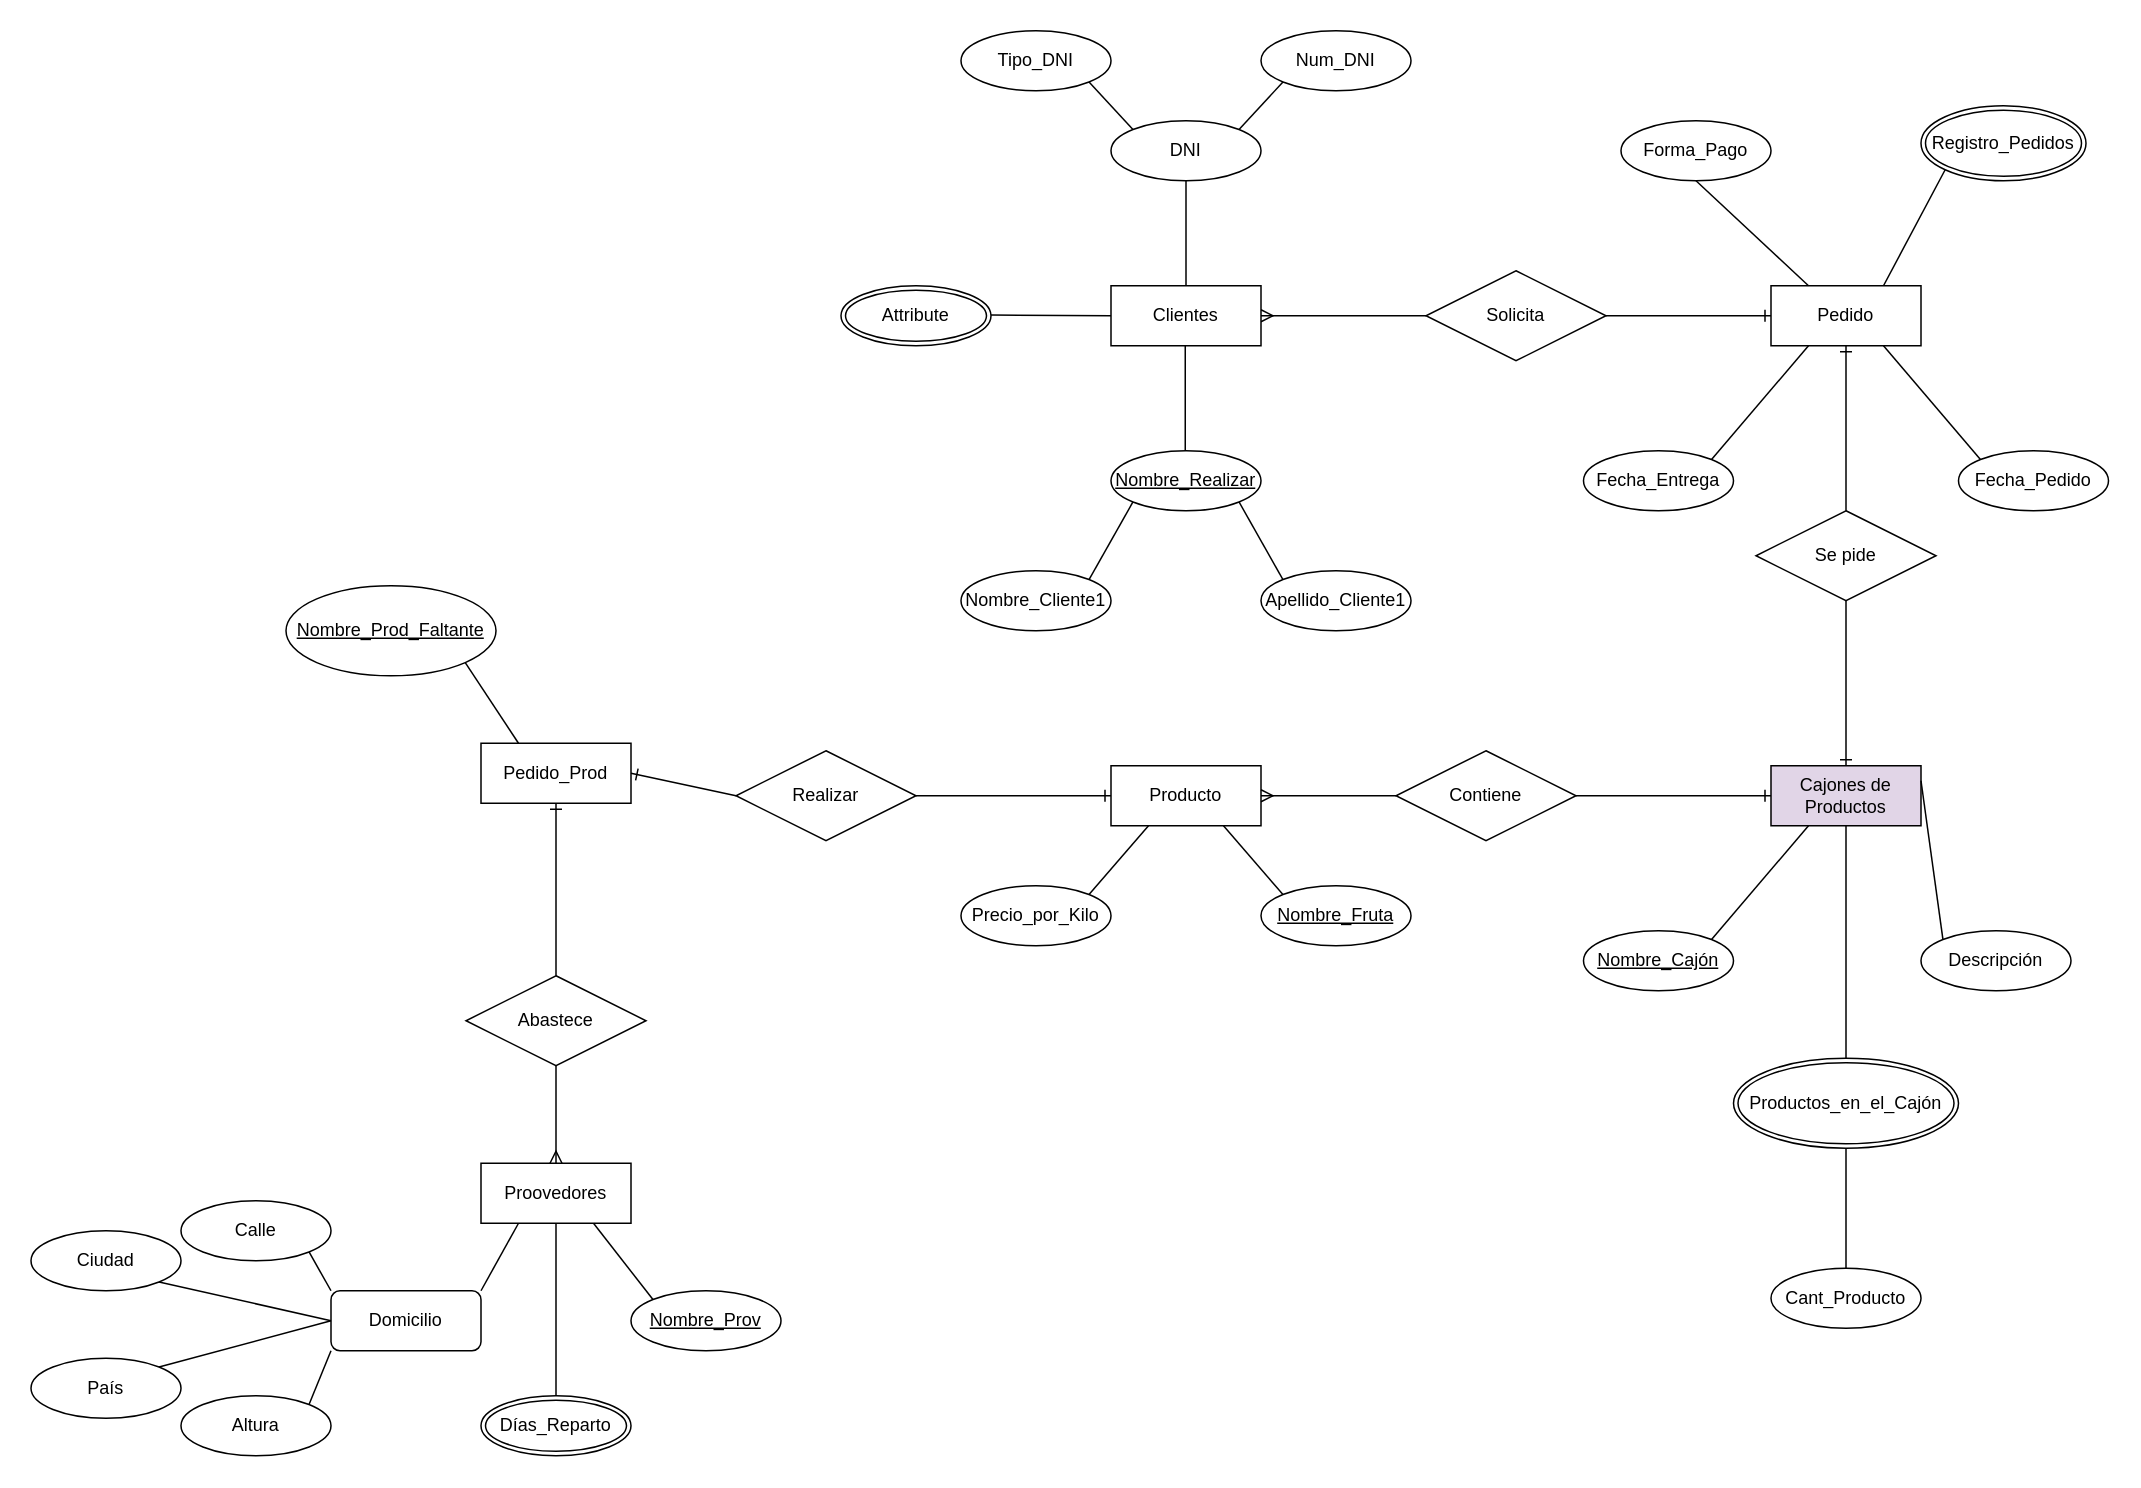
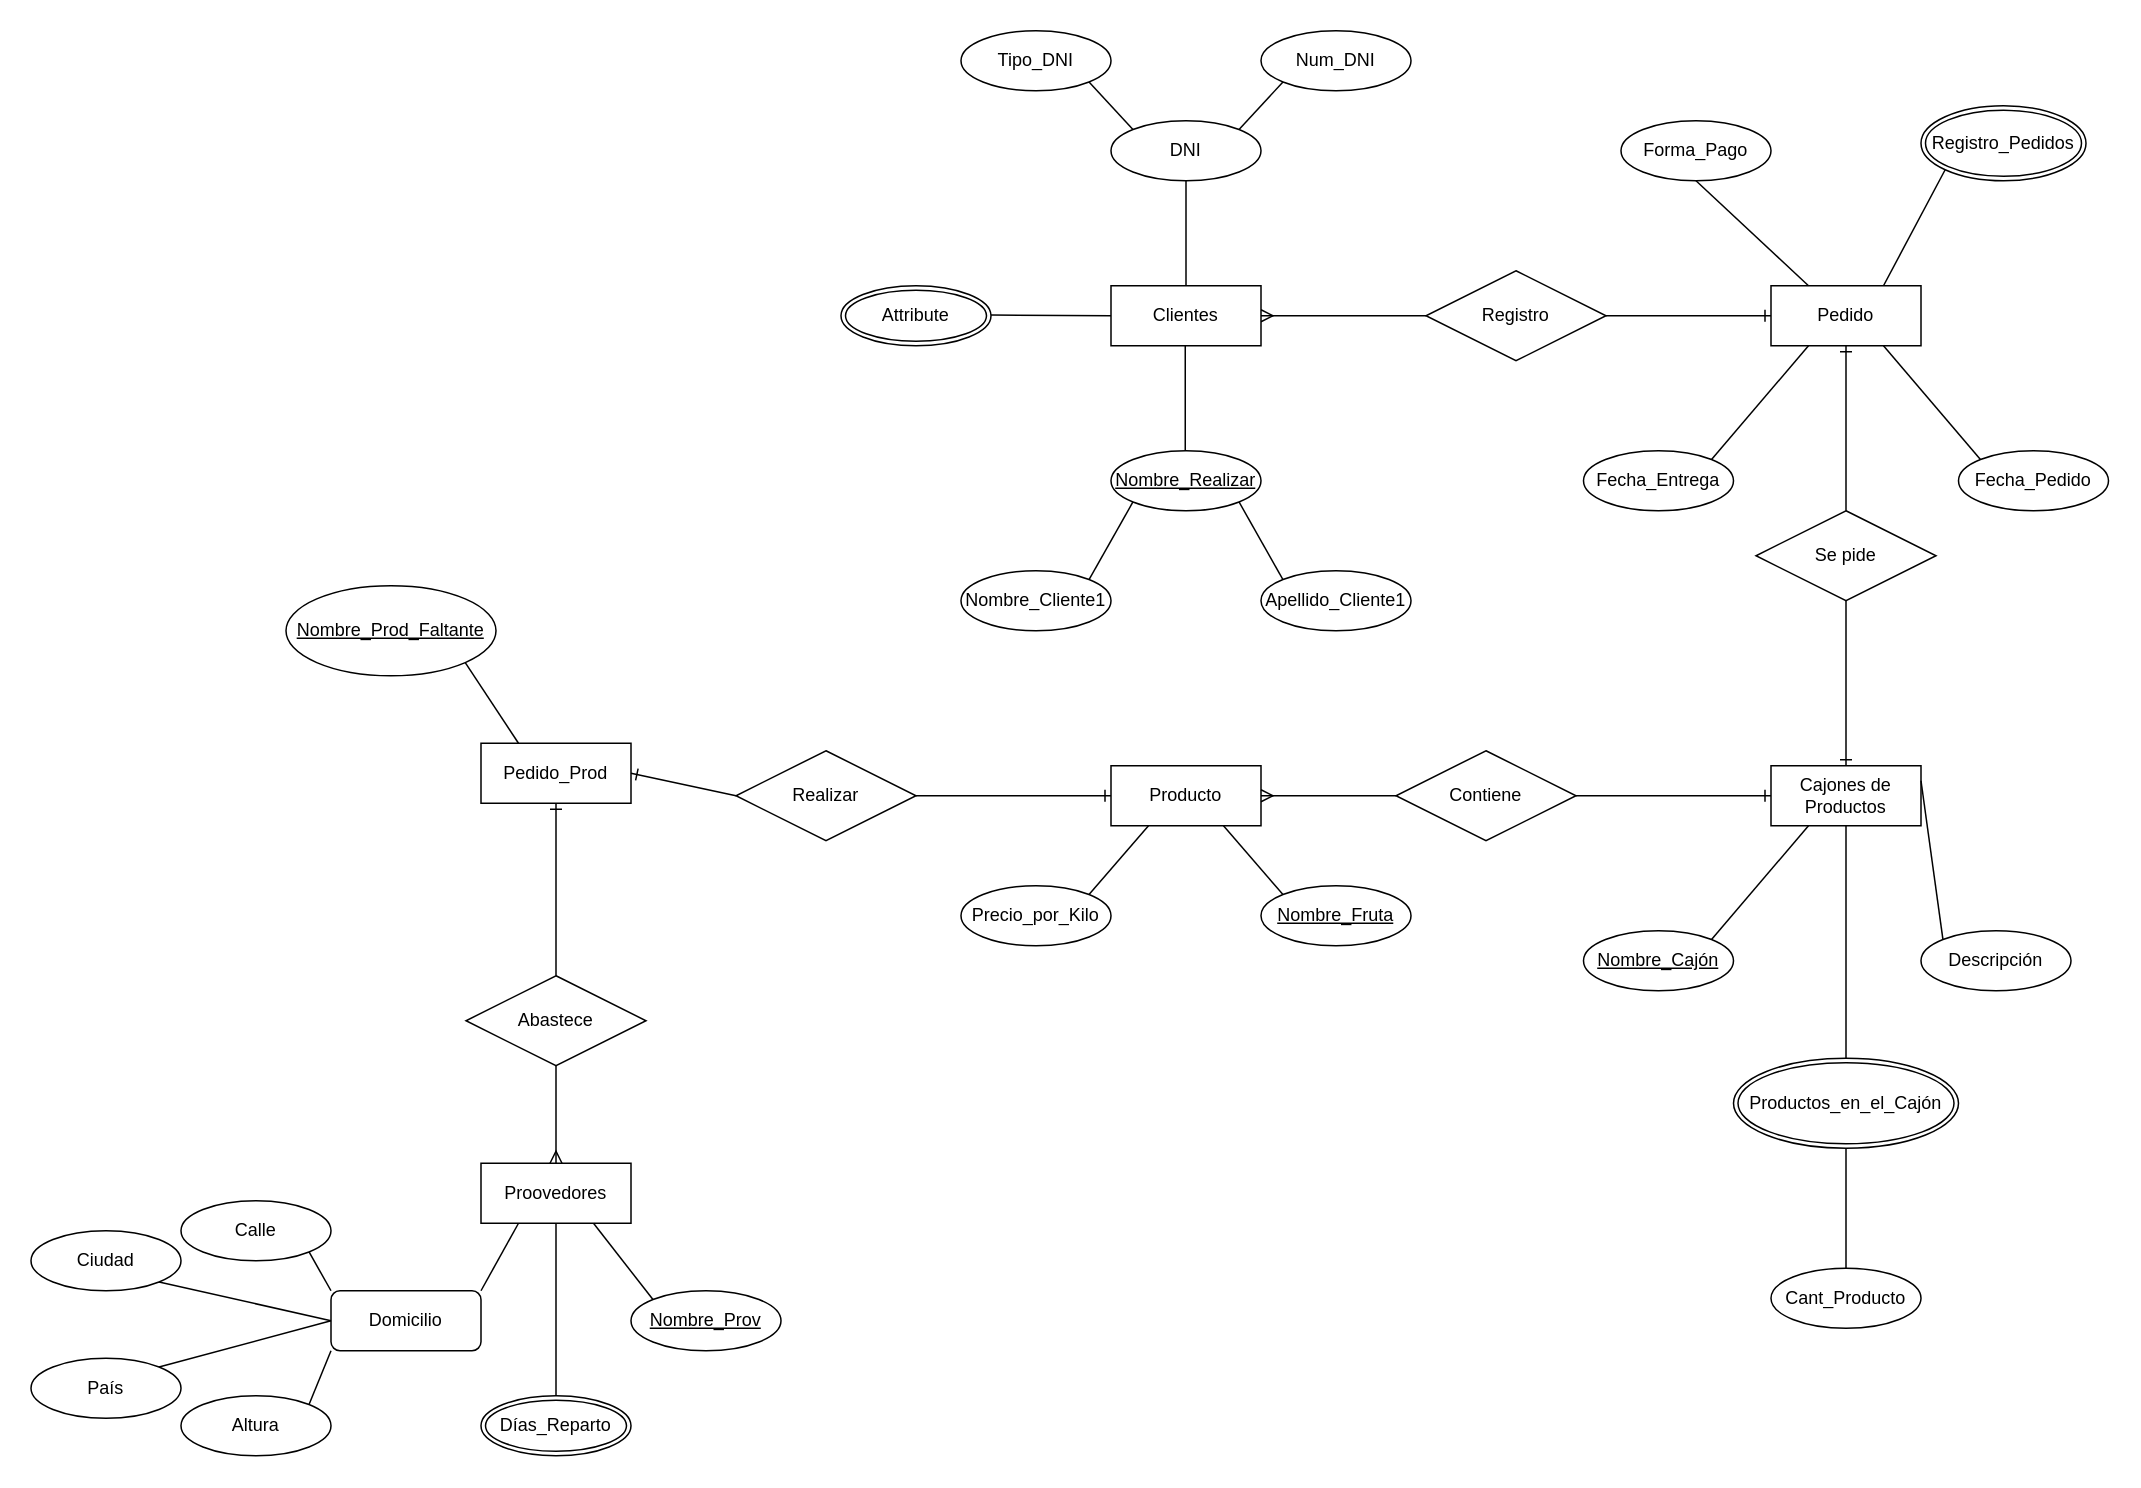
node "Solicita": label "Solicita" -> "Registro"
node "Cajones de Productos": fillcolor #e1d5e7 -> #ffffff
